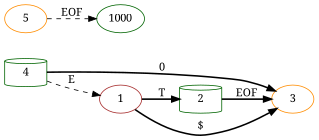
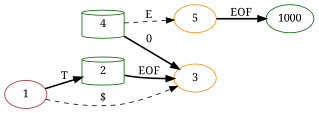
edge "5" -> "1000": style dashed -> bold
edge "4" -> "1": now "4" -> "5"
edge "1" -> "3": style bold -> dashed
